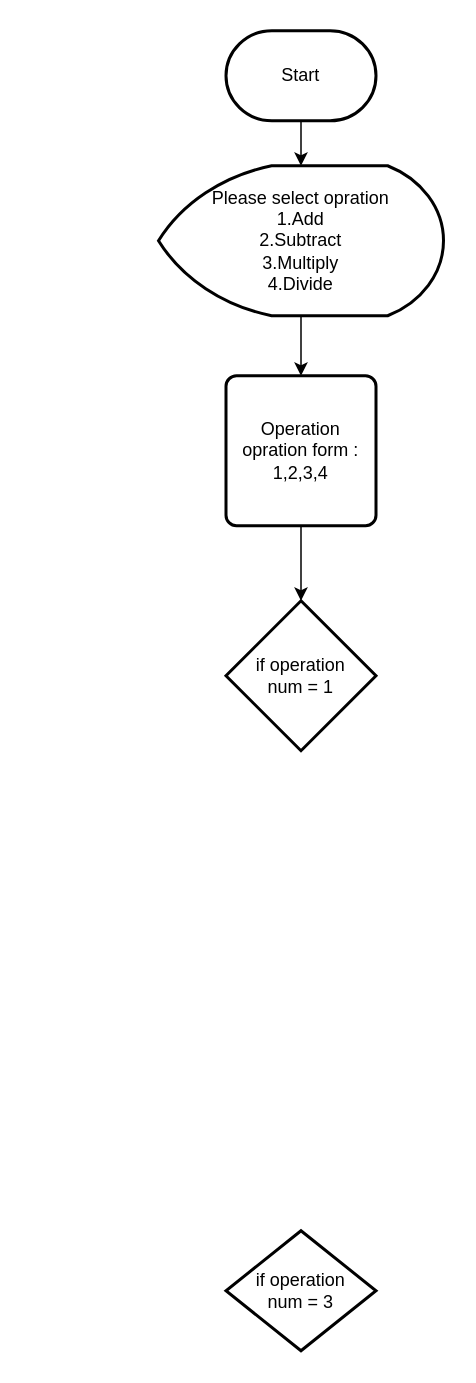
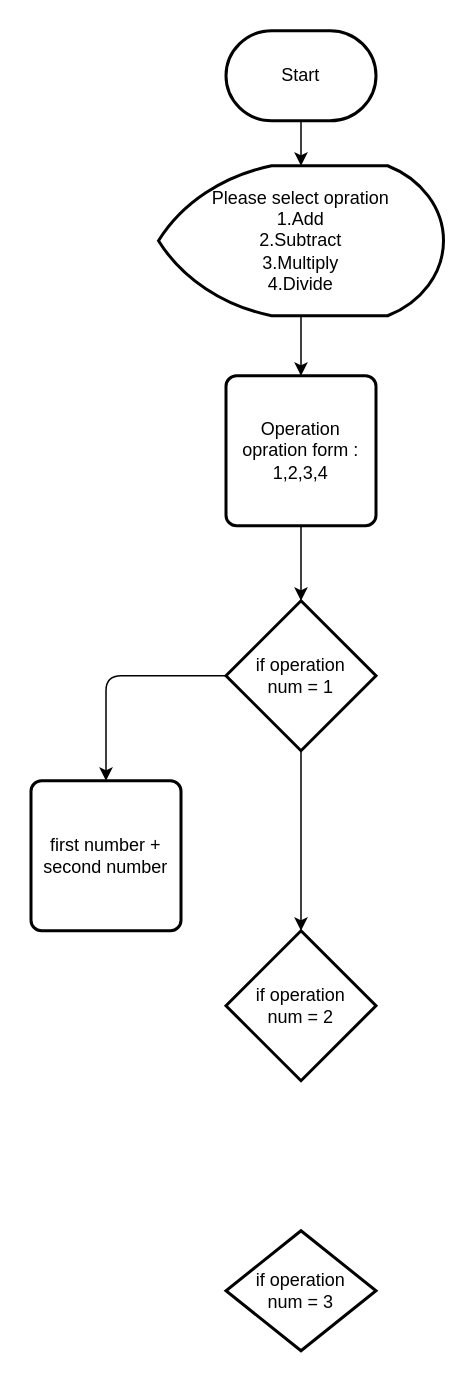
edge "if operation num = 1" -> "first number + second number": added
edge "if operation num = 1" -> "if operation num = 2": added
node "first number + second number": added
node "if operation num = 2": added
